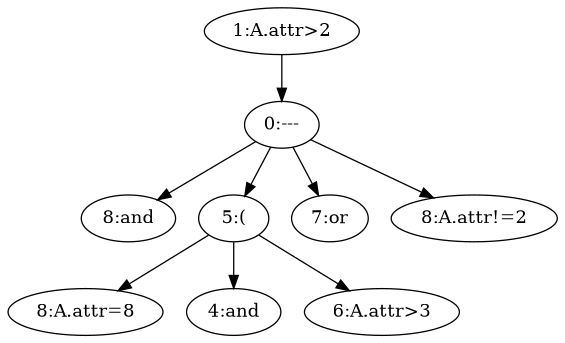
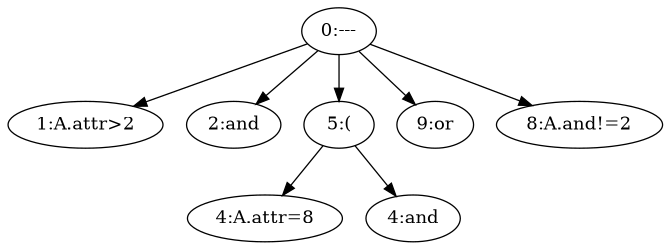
edge "1:A.attr>2" -> "0:---": reversed
node "8:and": label "8:and" -> "2:and"
node "7:or": label "7:or" -> "9:or"
node "8:A.attr!=2": label "8:A.attr!=2" -> "8:A.and!=2"
node "8:A.attr=8": label "8:A.attr=8" -> "4:A.attr=8"
node "6:A.attr>3": removed
